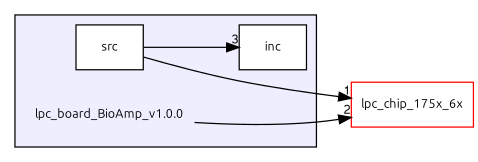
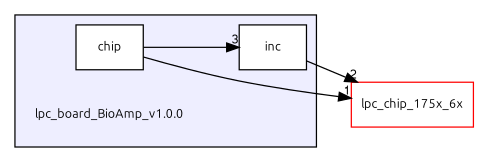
node "src": label "src" -> "chip"
edge "lpc_board_BioAmp_v1.0.0" -> "lpc_chip_175x_6x": now "inc" -> "lpc_chip_175x_6x"
